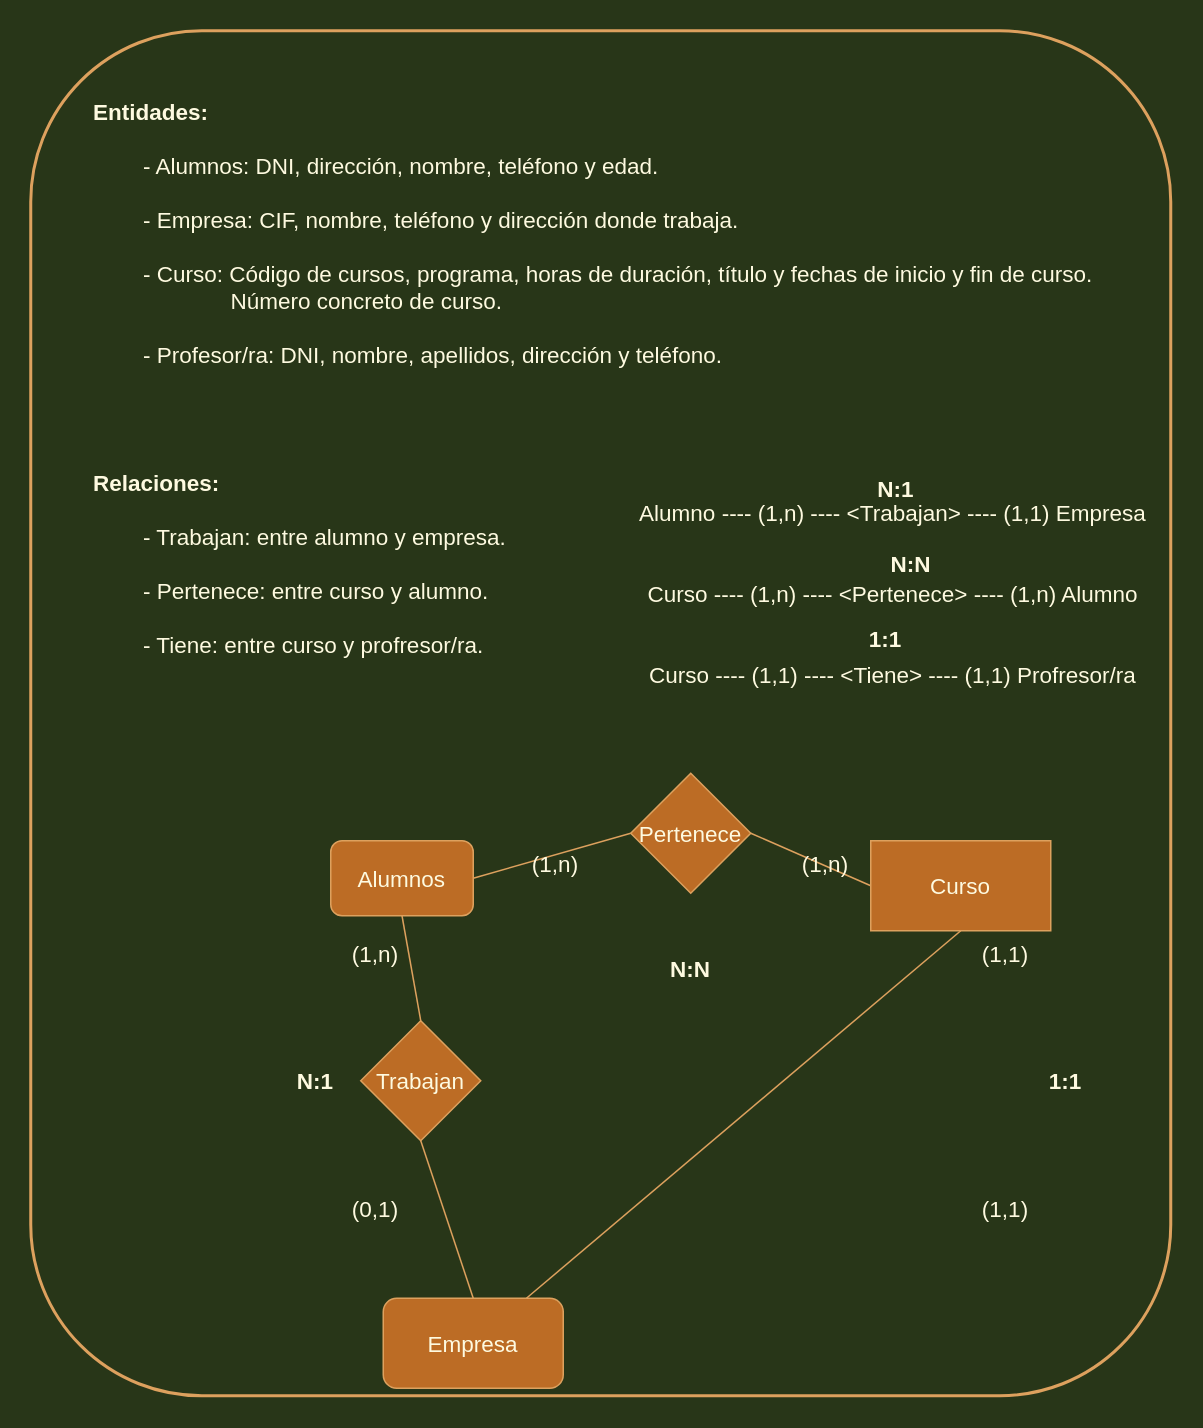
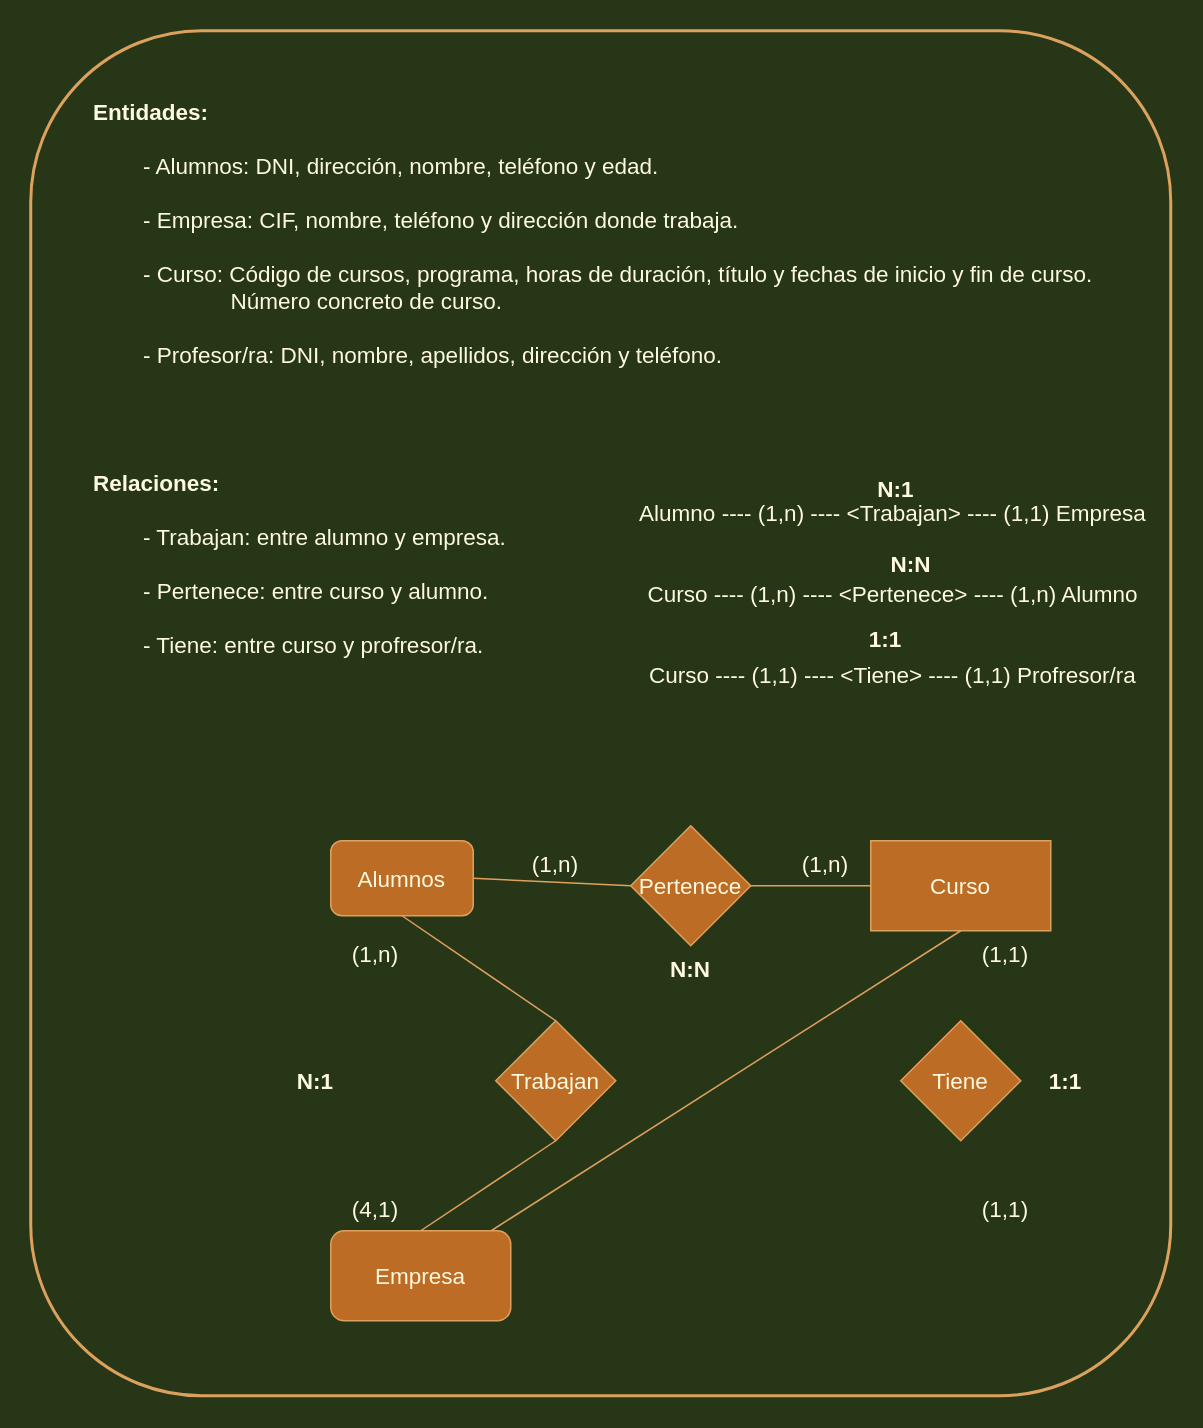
node "Pertenece": moved (691, 833) -> (691, 886)
node "Trabajan": moved (421, 1081) -> (556, 1081)
node "Tiene": added
node "(0,1)": label "(0,1)" -> "(4,1)"
node "Empresa": moved (473, 1343) -> (421, 1276)
